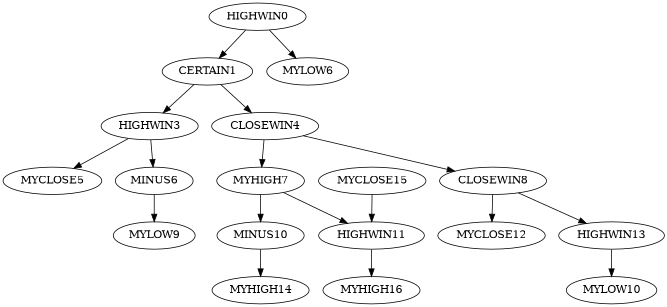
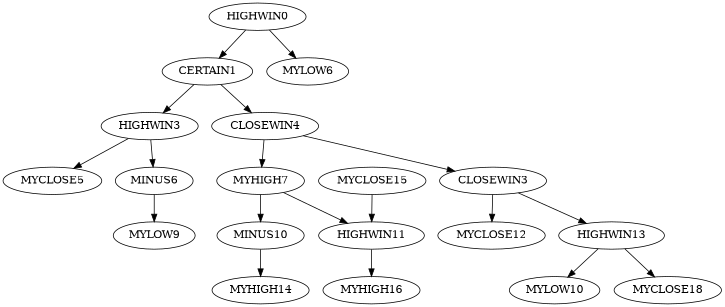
node "CLOSEWIN8": label "CLOSEWIN8" -> "CLOSEWIN3"
node "MYCLOSE18": added
